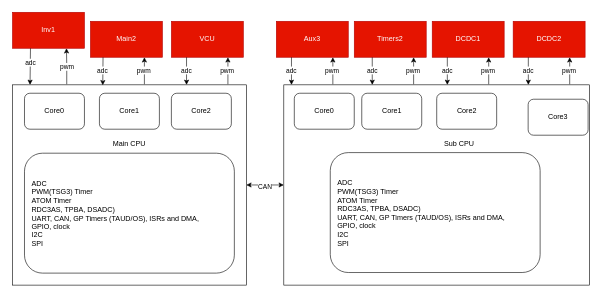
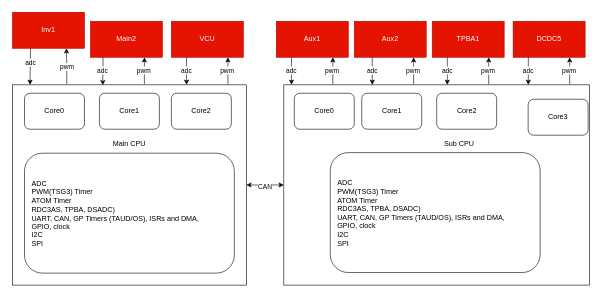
node "Aux3": label "Aux3" -> "Aux1"
node "Timers2": label "Timers2" -> "Aux2"
node "DCDC1": label "DCDC1" -> "TPBA1"
node "DCDC2": label "DCDC2" -> "DCDC5"
